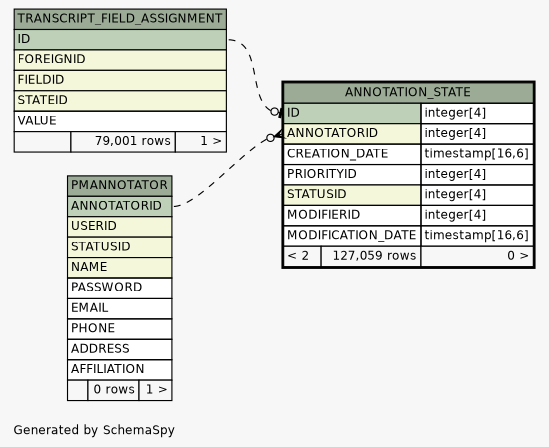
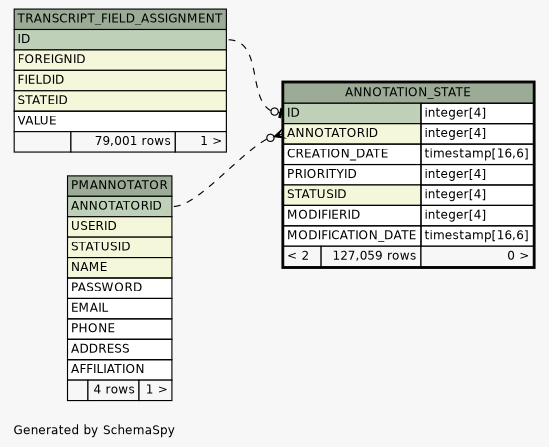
node "PMANNOTATOR": text "0 rows" -> "4 rows"
